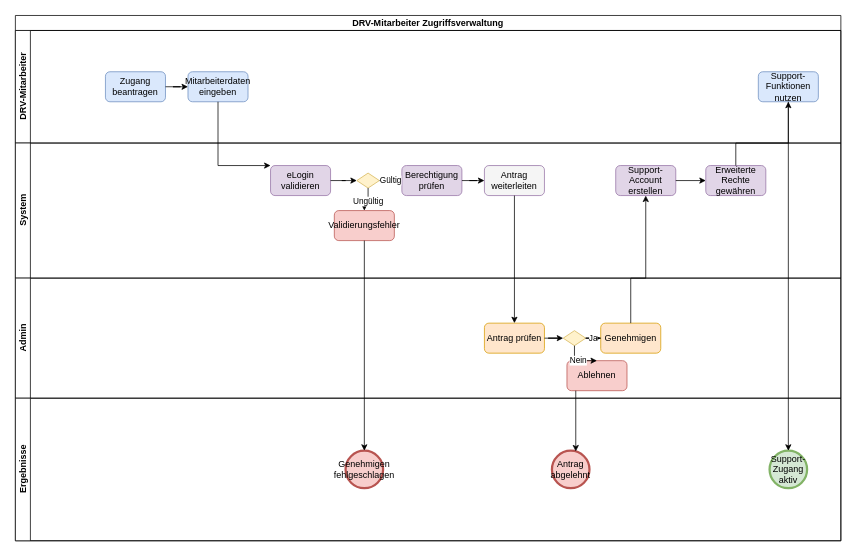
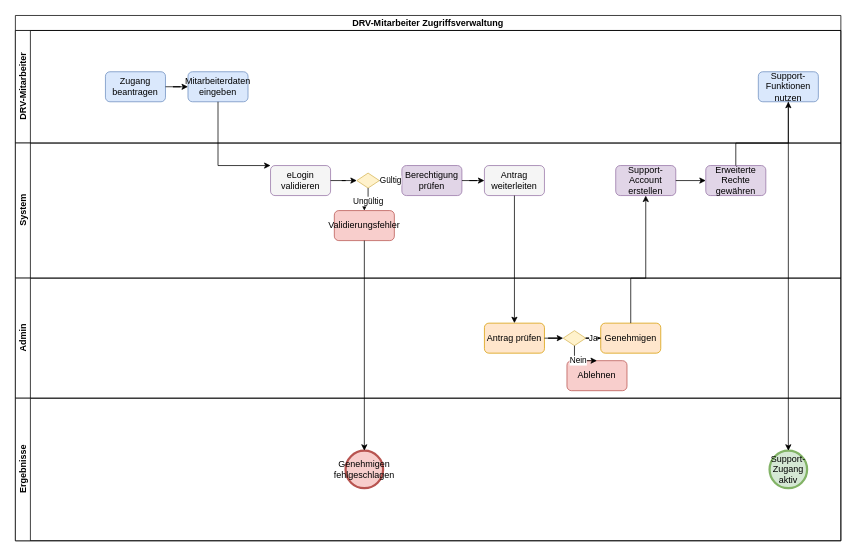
node "eLogin validieren": fillcolor #e1d5e7 -> #f5f5f5
edge "Ablehnen" -> "Antrag abgelehnt": removed
node "Antrag abgelehnt": removed
